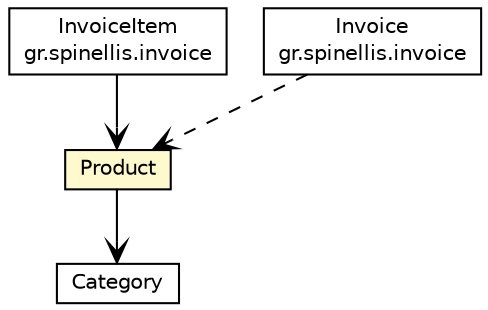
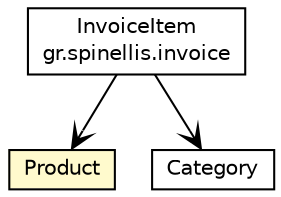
node "Invoice": removed
edge "Product" -> "Category": now "InvoiceItem" -> "Category"
